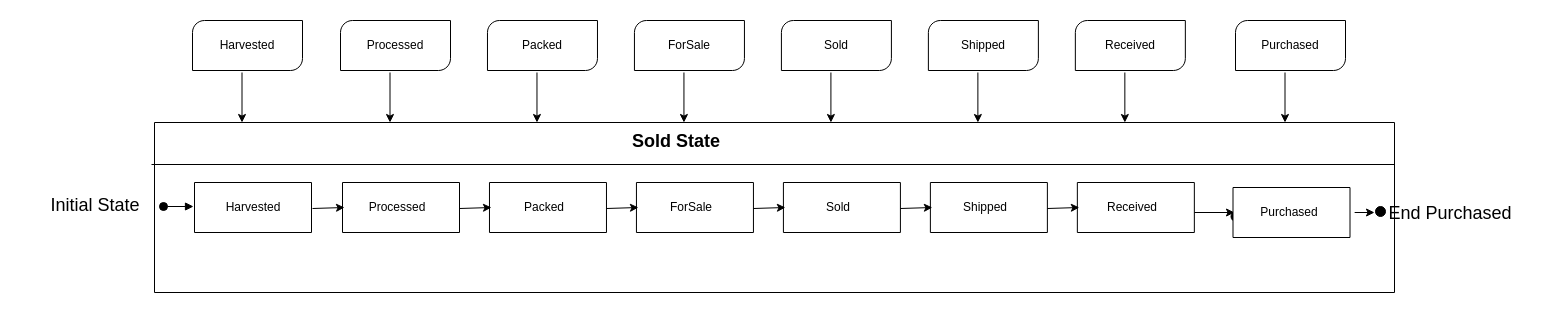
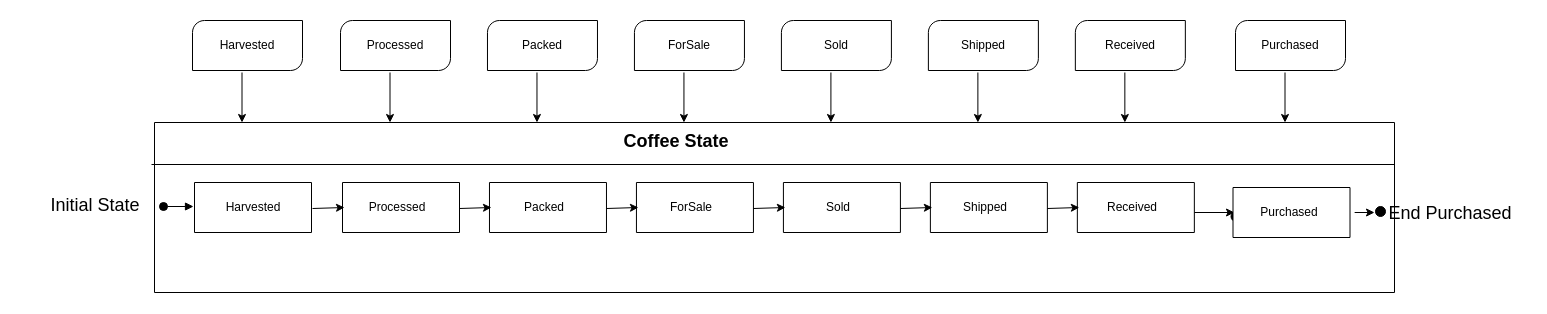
node "Sold State": label "Sold State" -> "Coffee State"
